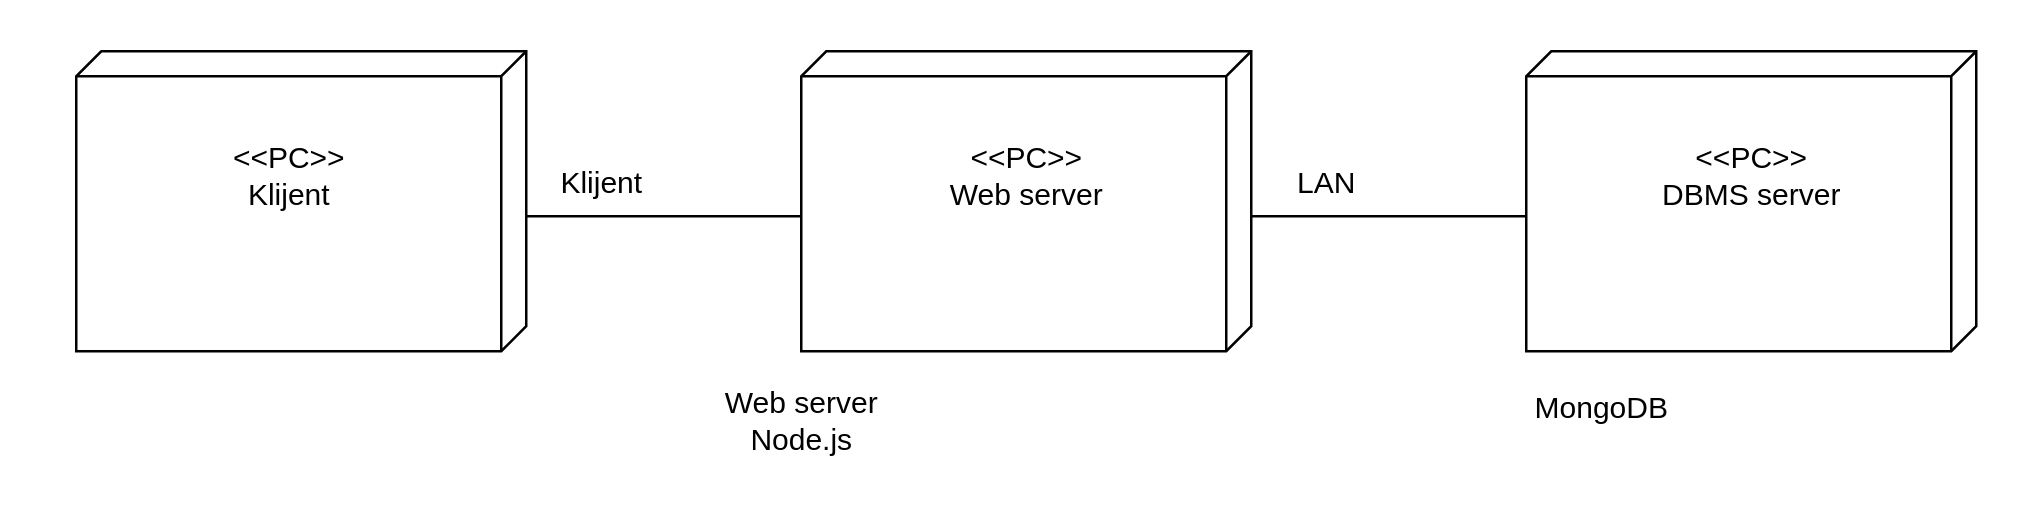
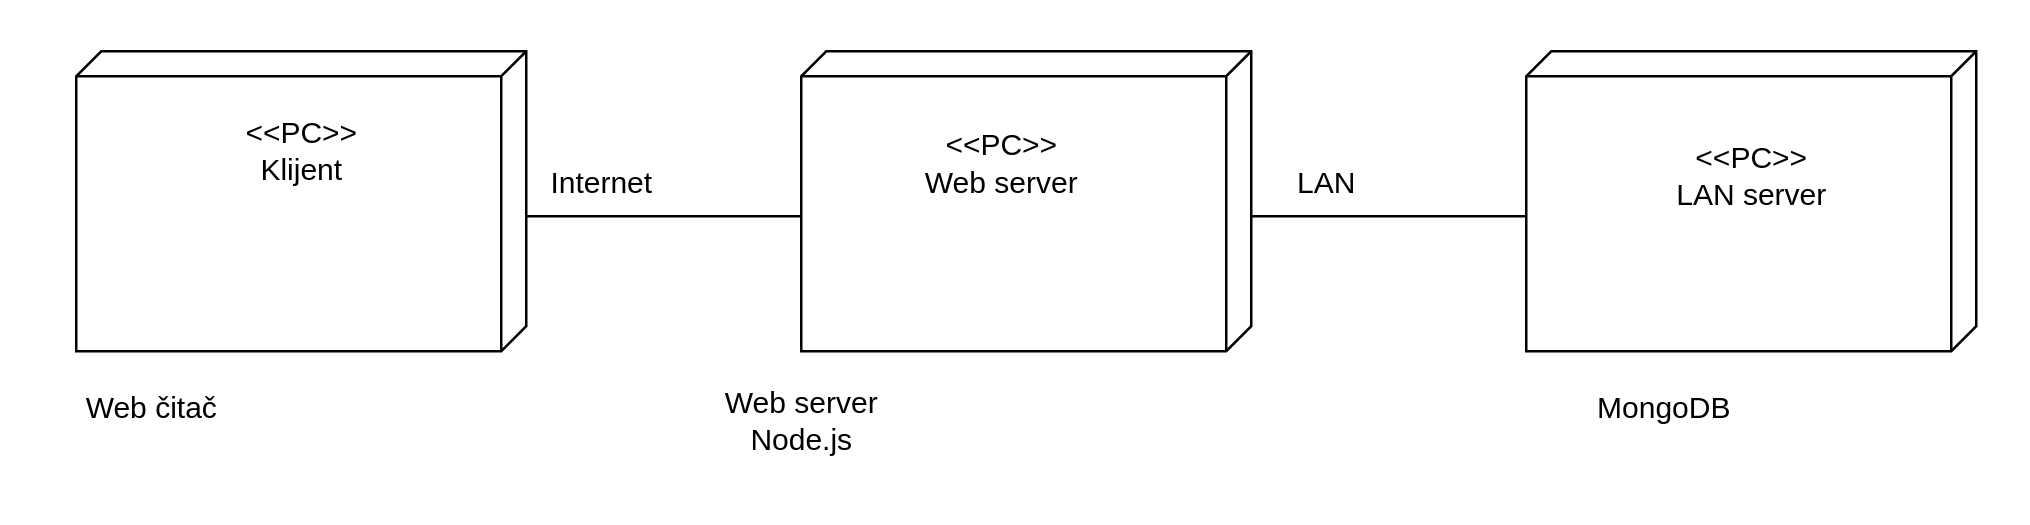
node "<<PC>> Klijent": moved (289, 176) -> (301, 151)
node "<<PC>> Web server": moved (1026, 176) -> (1001, 164)
node "<<PC>> DBMS server": label "<<PC>> DBMS server" -> "<<PC>> LAN server"
node "Klijent": label "Klijent" -> "Internet"
node "Web čitač": added
node "MongoDB": moved (1601, 409) -> (1664, 409)
